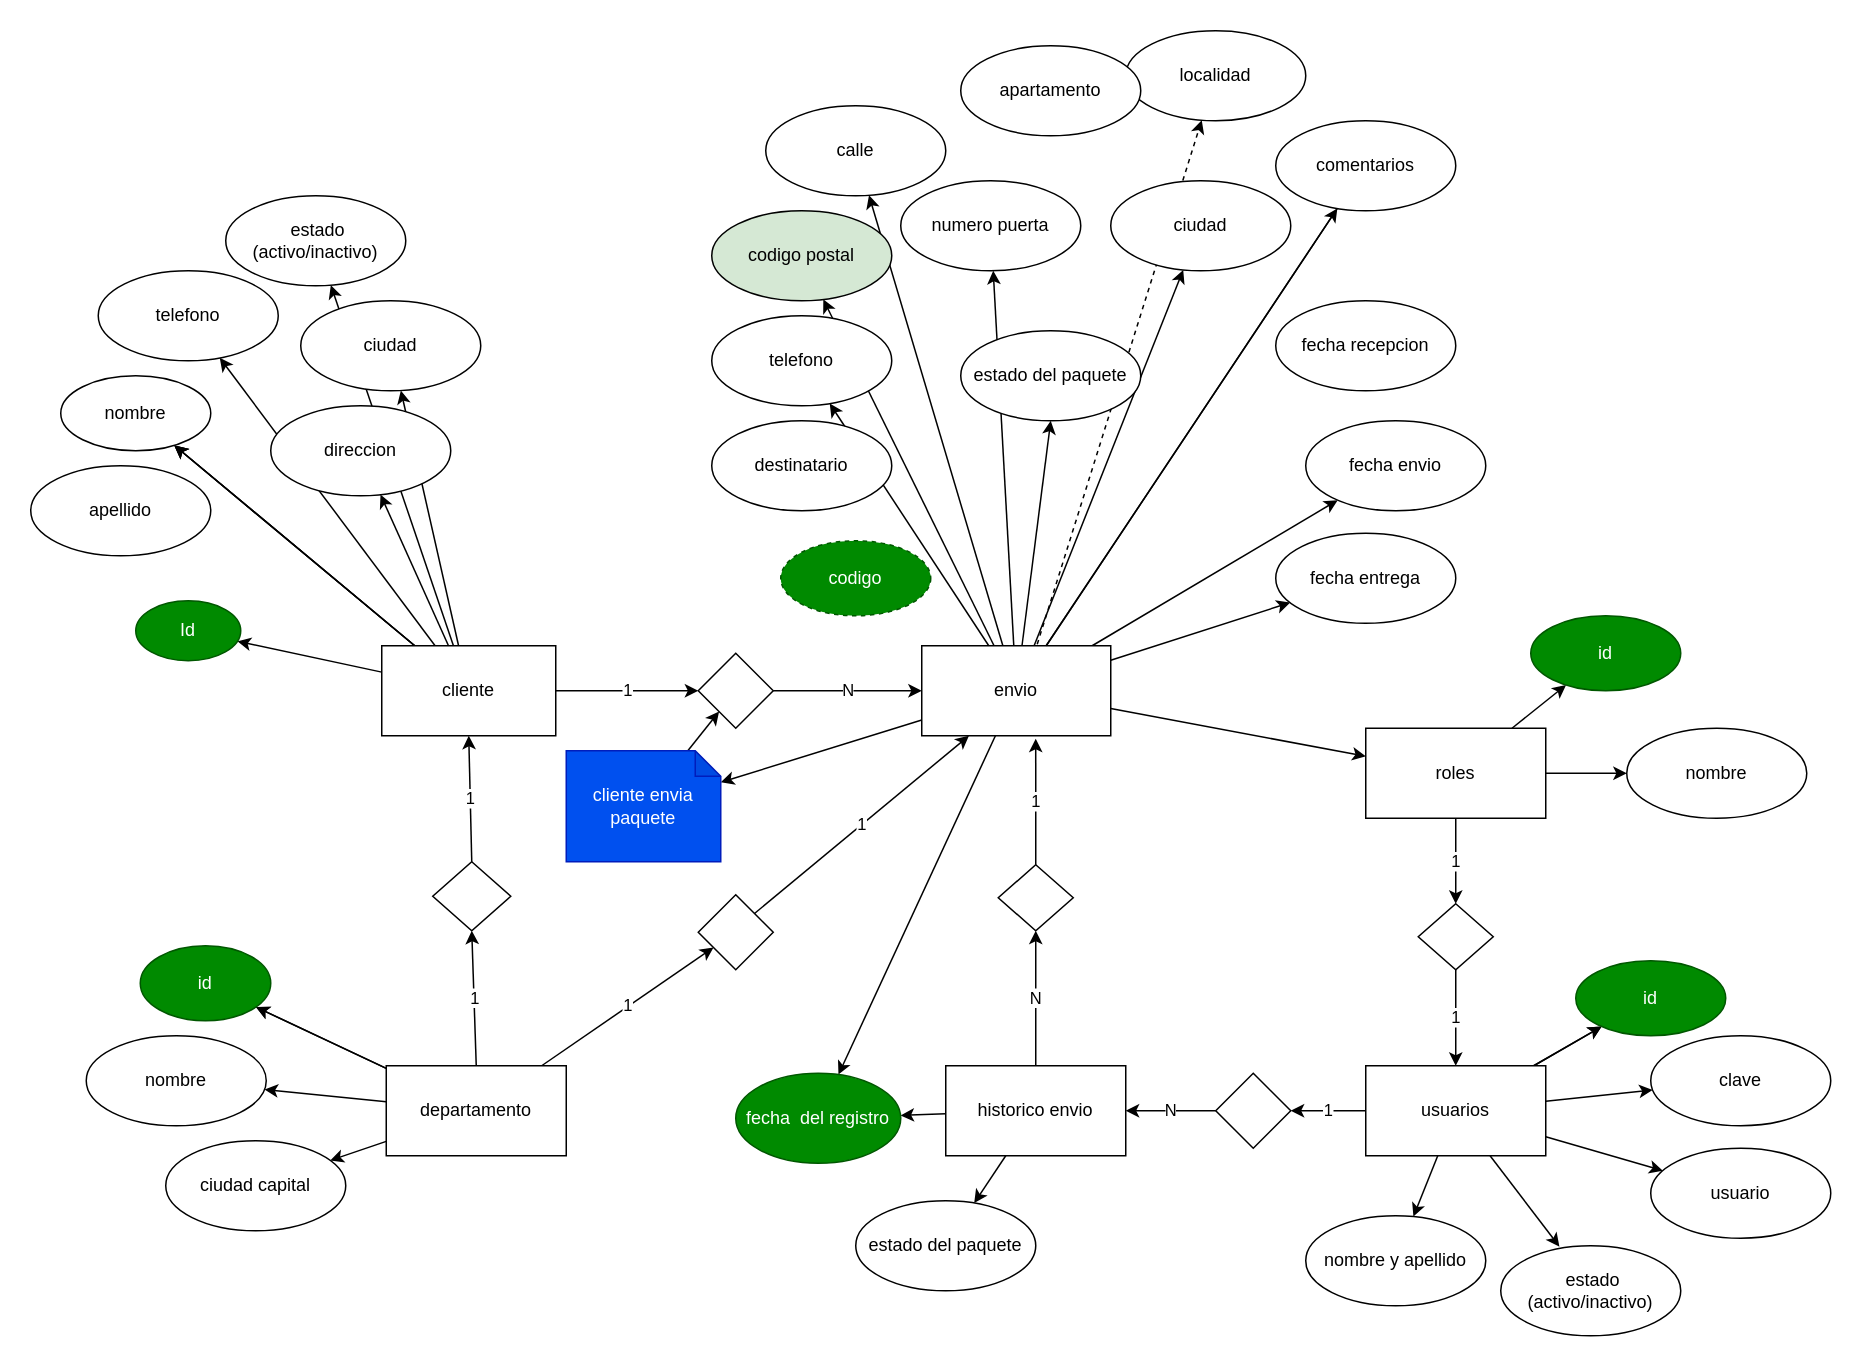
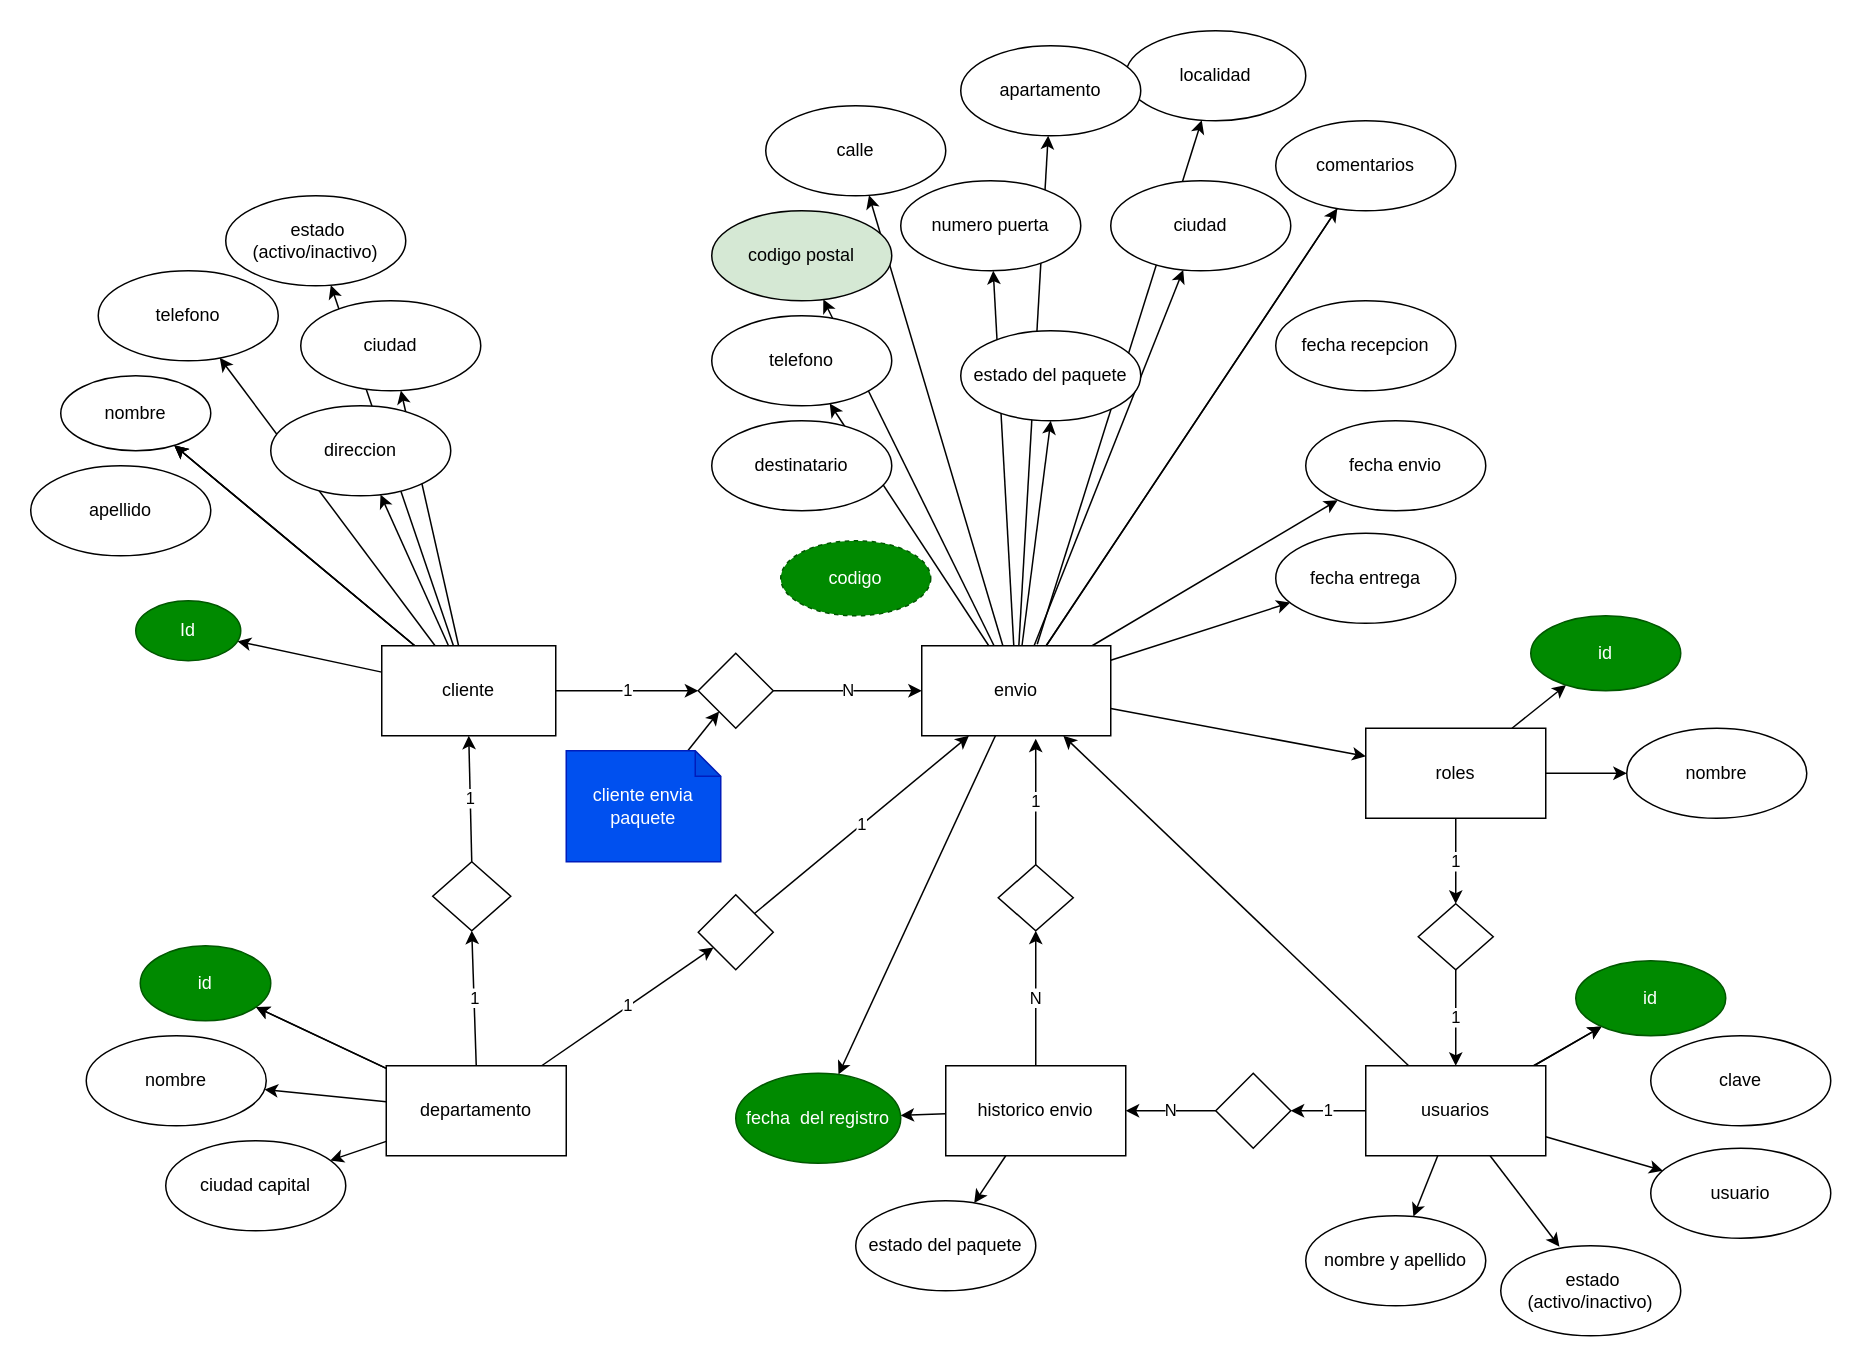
edge "envio" -> "localidad": style dashed -> solid
edge "envio" -> "cliente envia paquete": now "envio" -> "apartamento"
edge "usuarios" -> "clave": now "usuarios" -> "envio"
